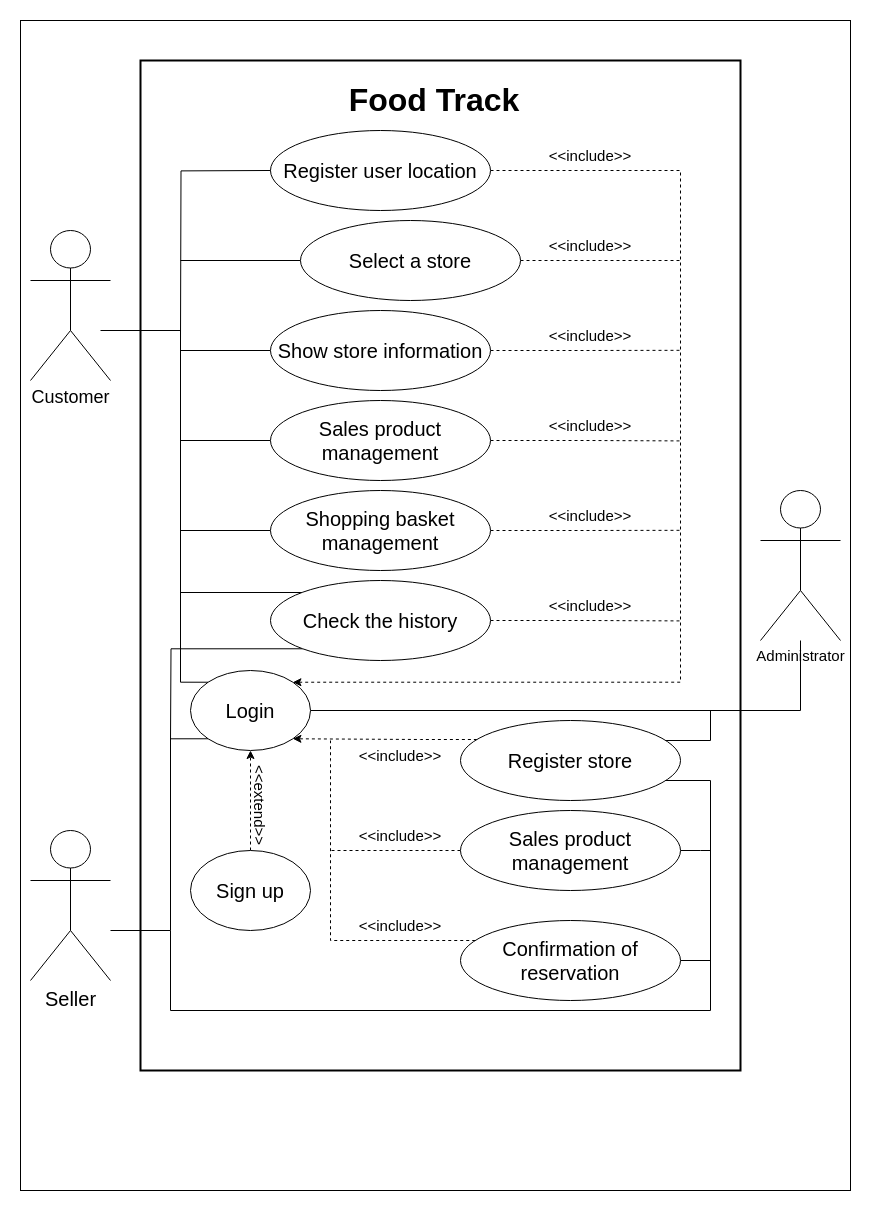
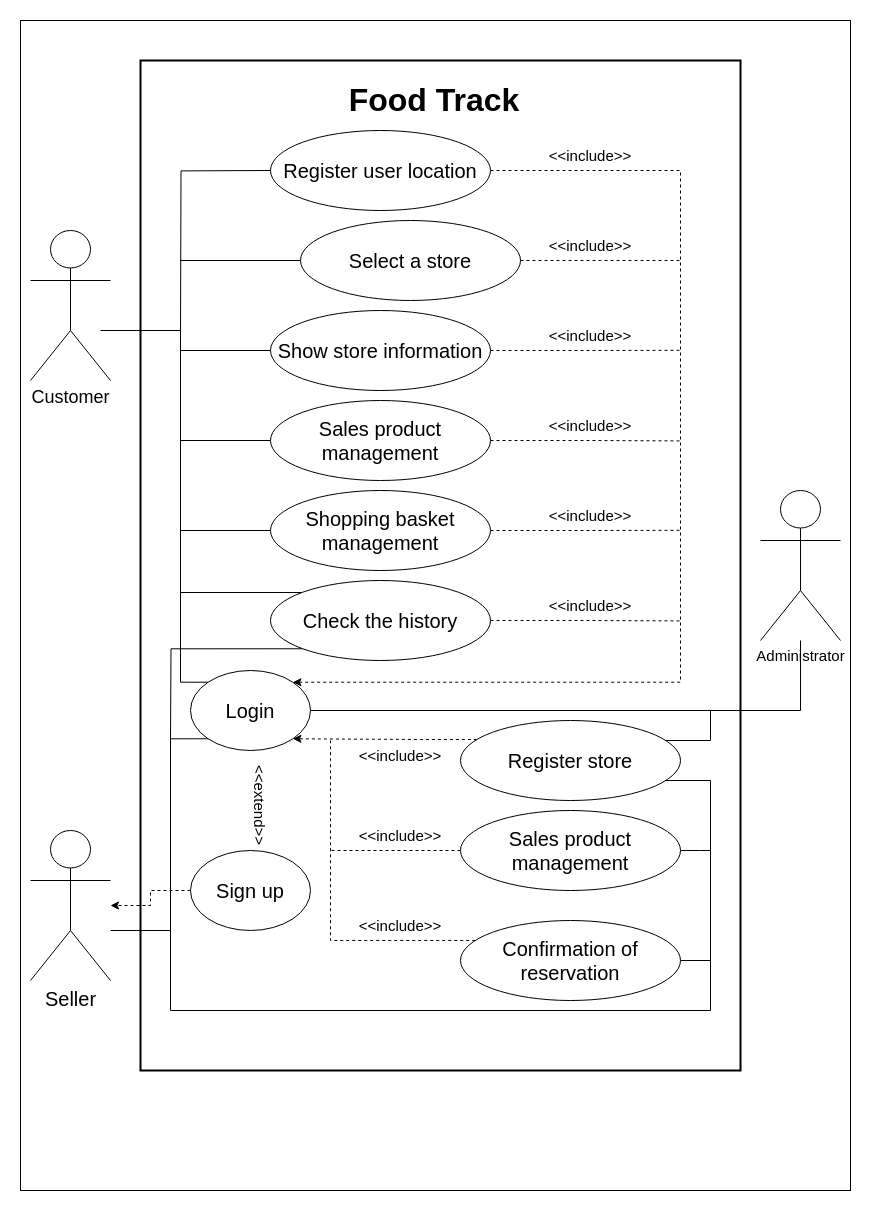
edge "Sign up" -> "Login": now "Sign up" -> "Seller"
